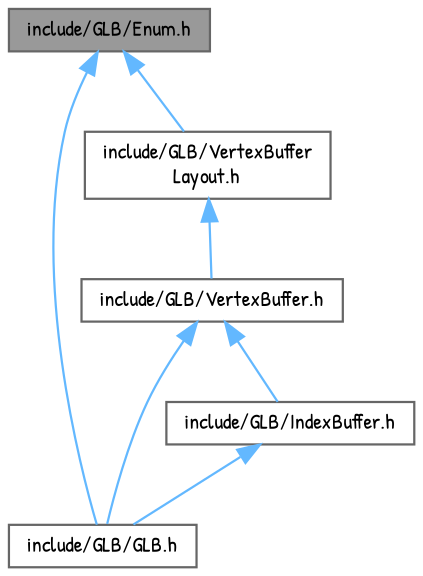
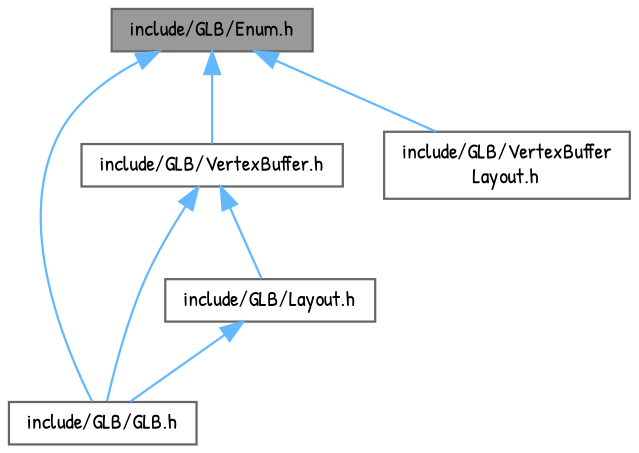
edge "include/GLB/VertexBuffer.h" -> "include/GLB/VertexBuffer Layout.h": now "include/GLB/VertexBuffer.h" -> "include/GLB/Enum.h"
node "include/GLB/IndexBuffer.h": label "include/GLB/IndexBuffer.h" -> "include/GLB/Layout.h"
